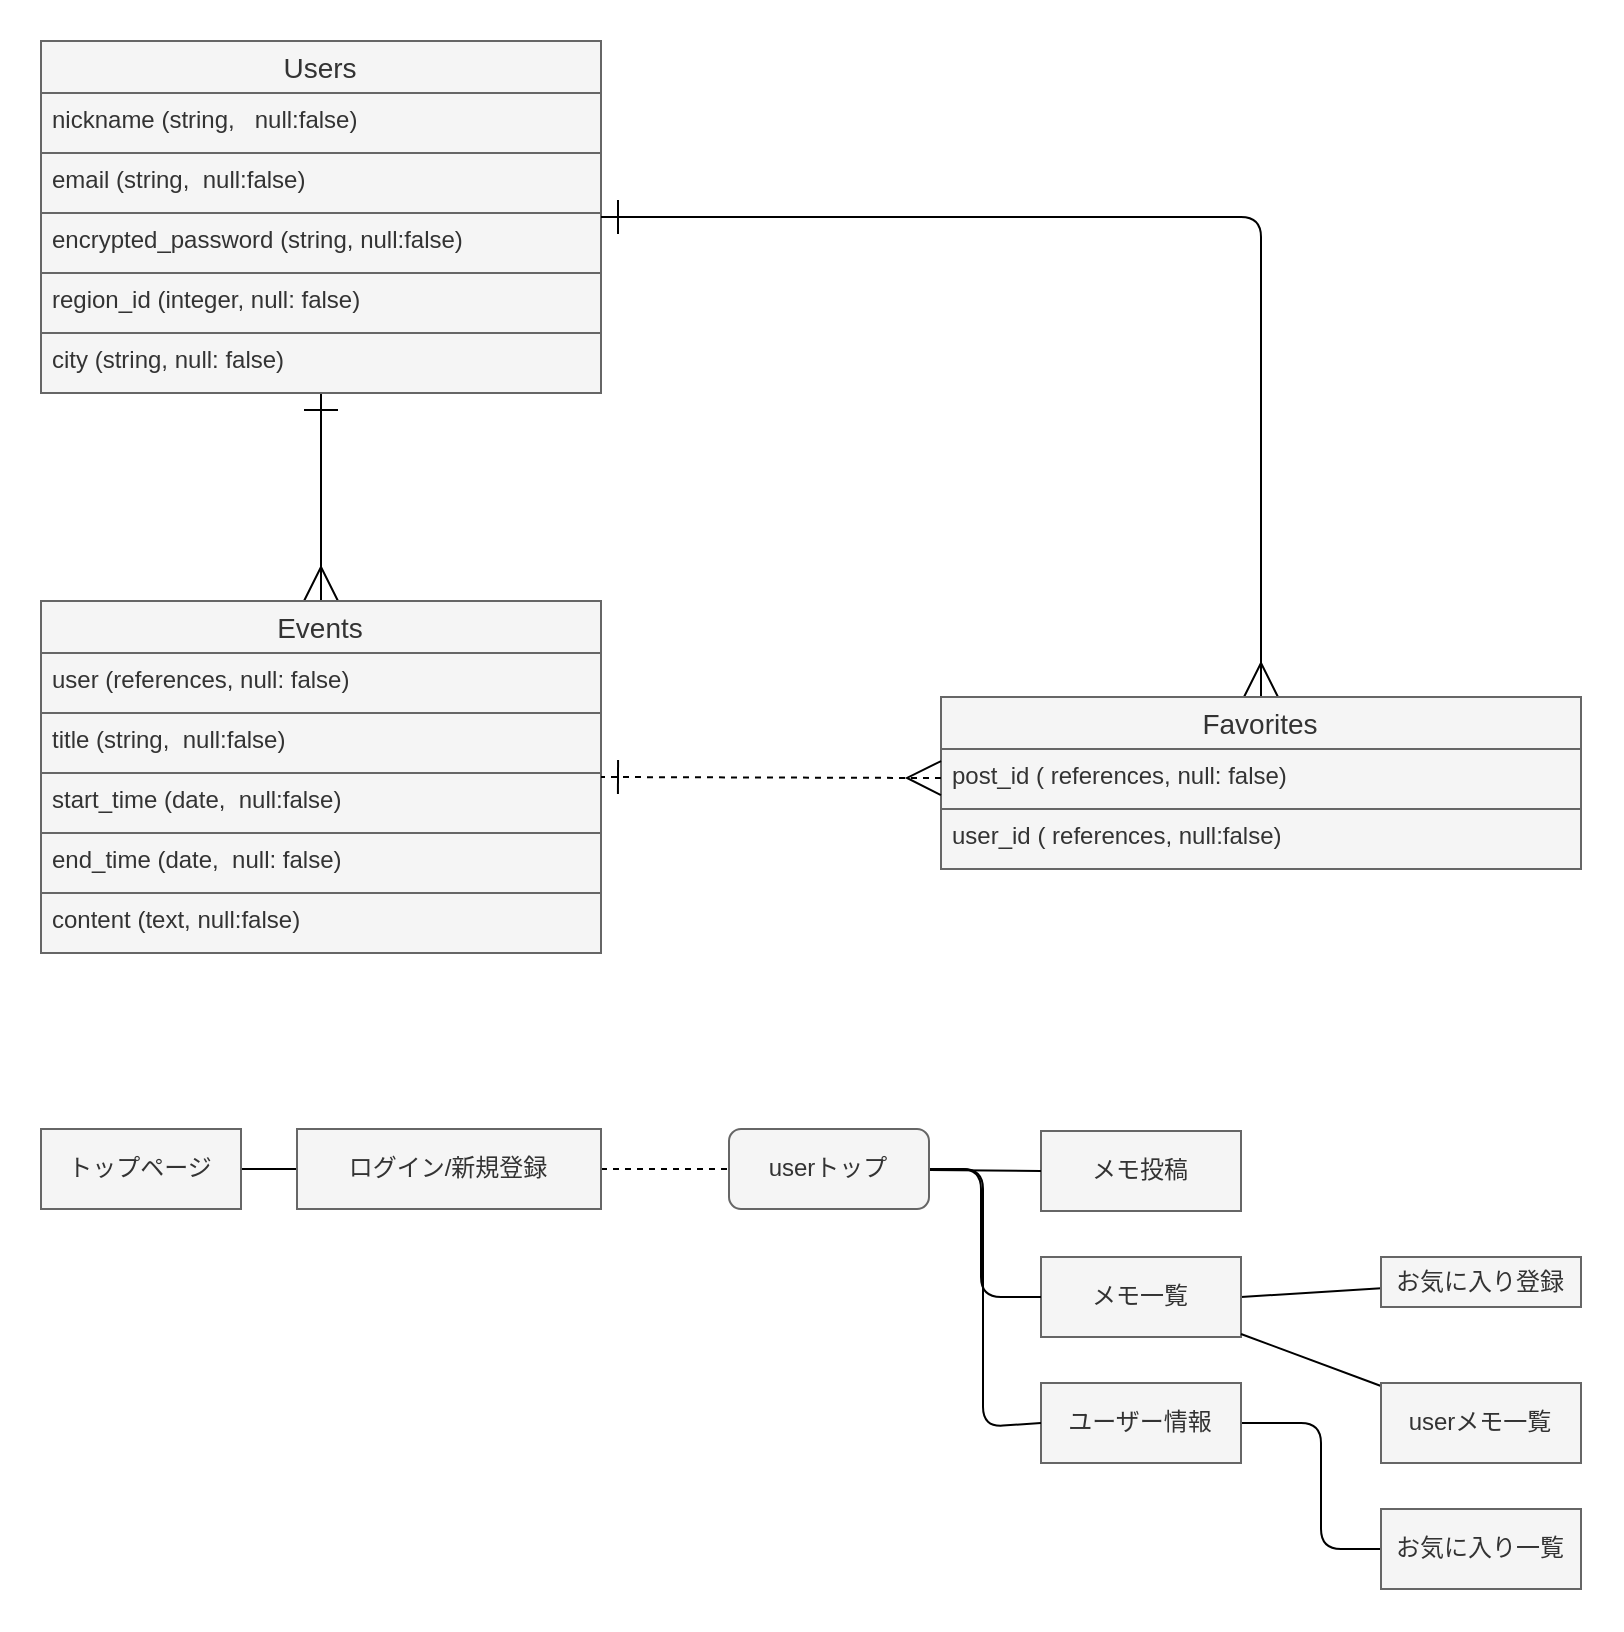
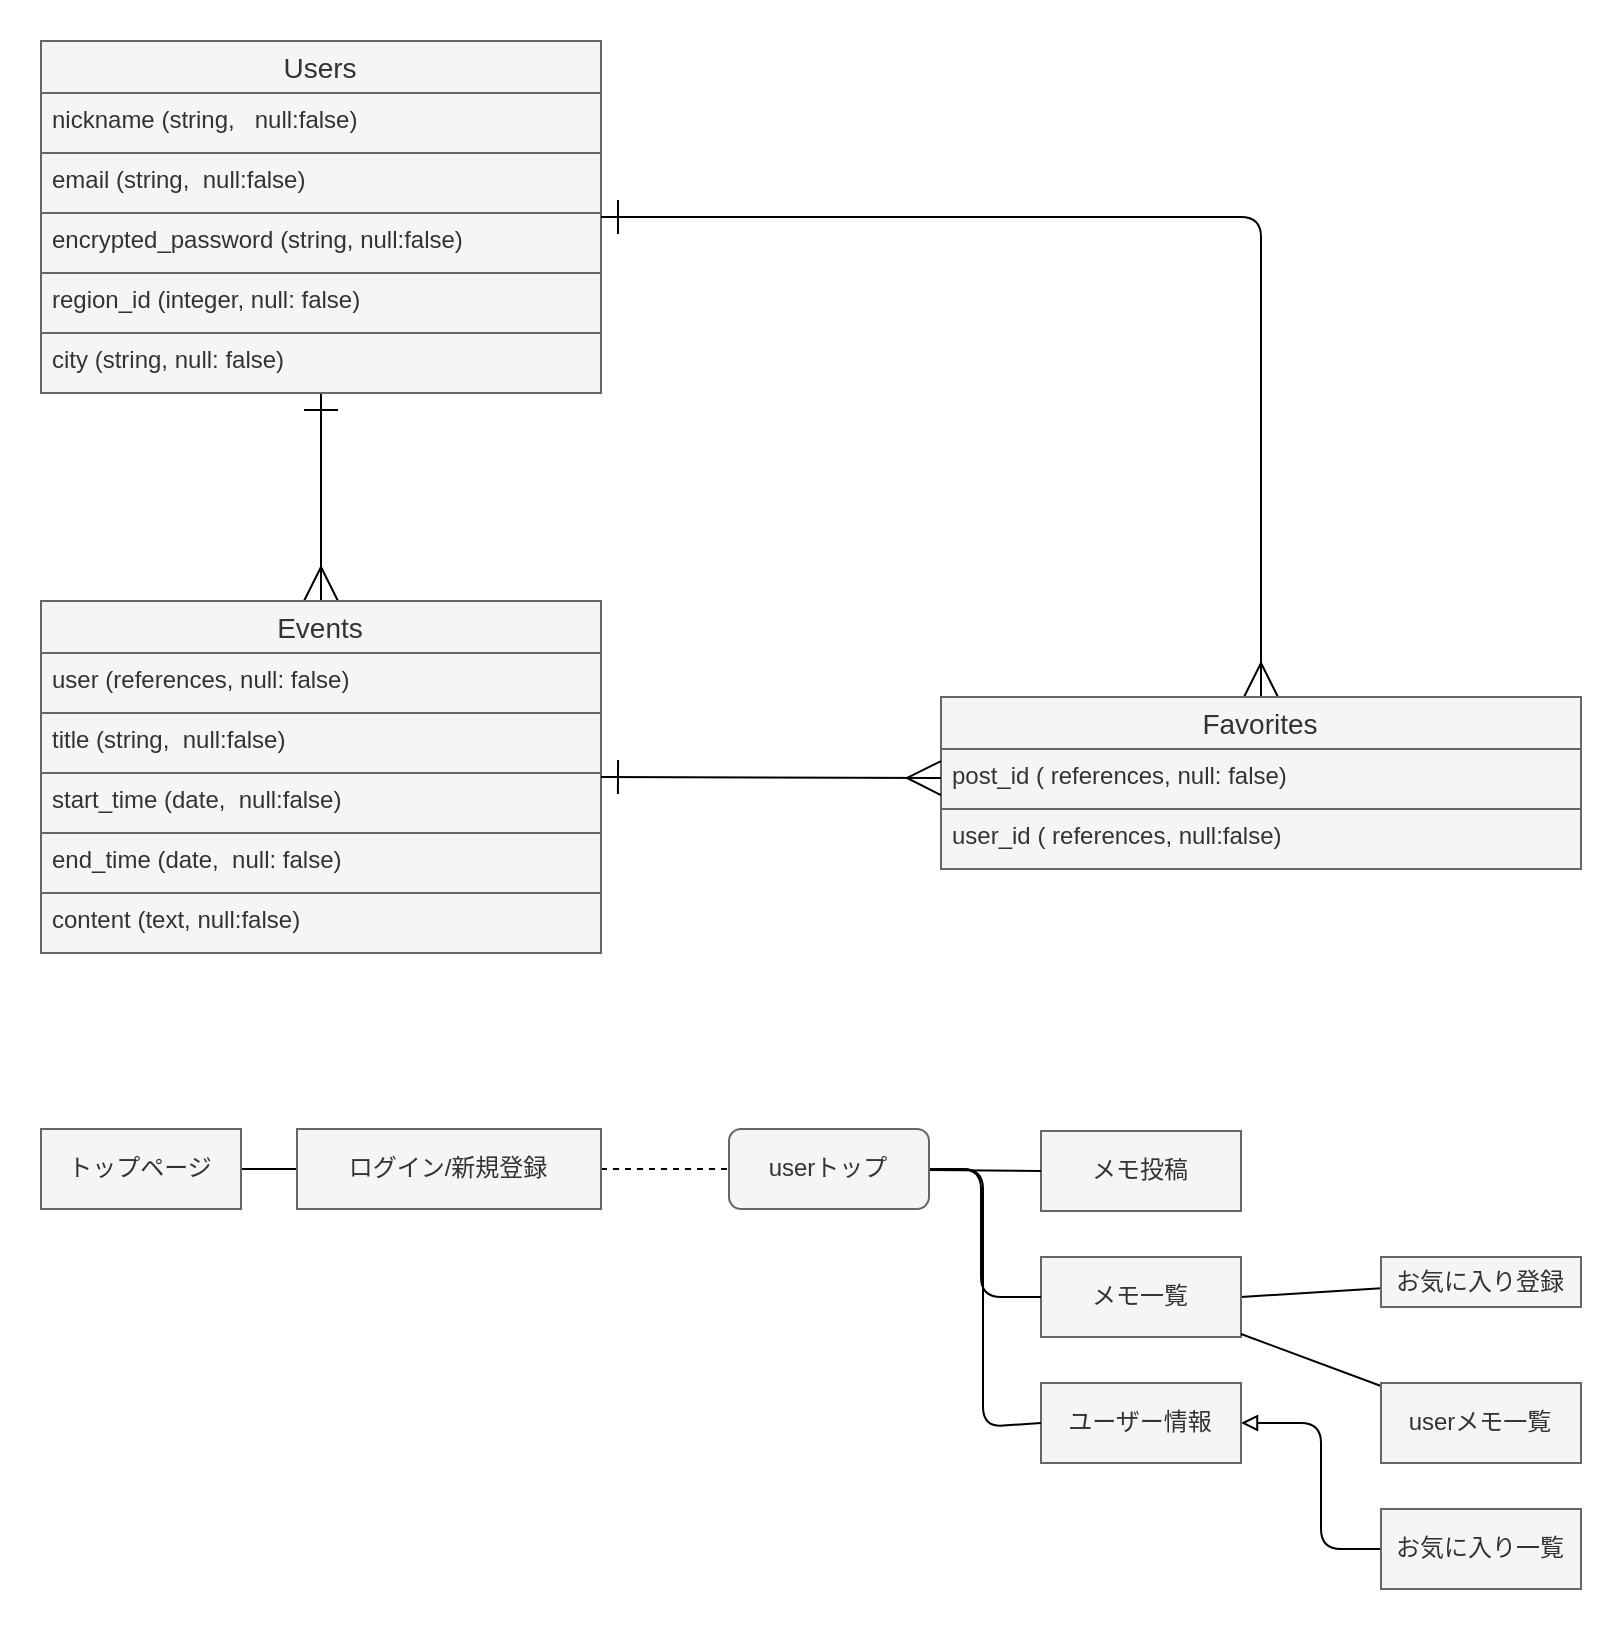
edge "Events" -- "post_id ( references, null: false)": style dashed -> solid
edge "ユーザー情報" -- "お気に入り一覧": arrowhead none -> block
